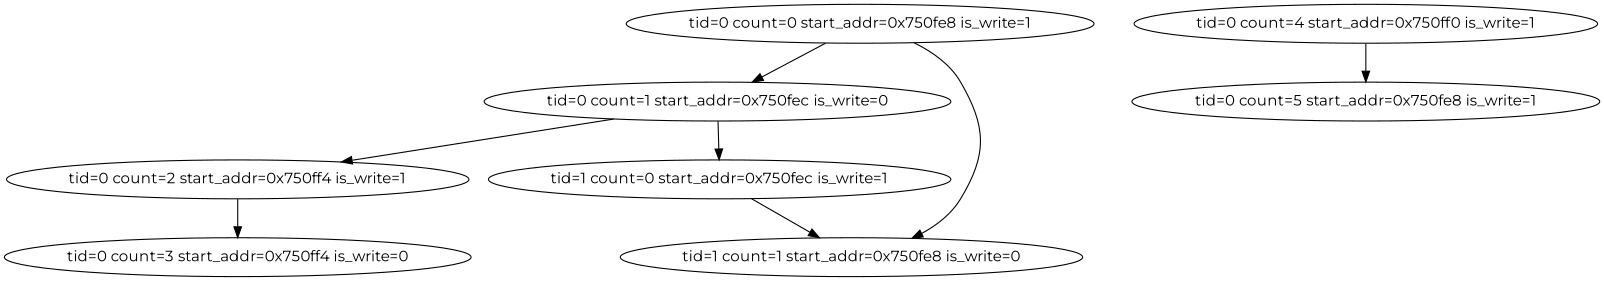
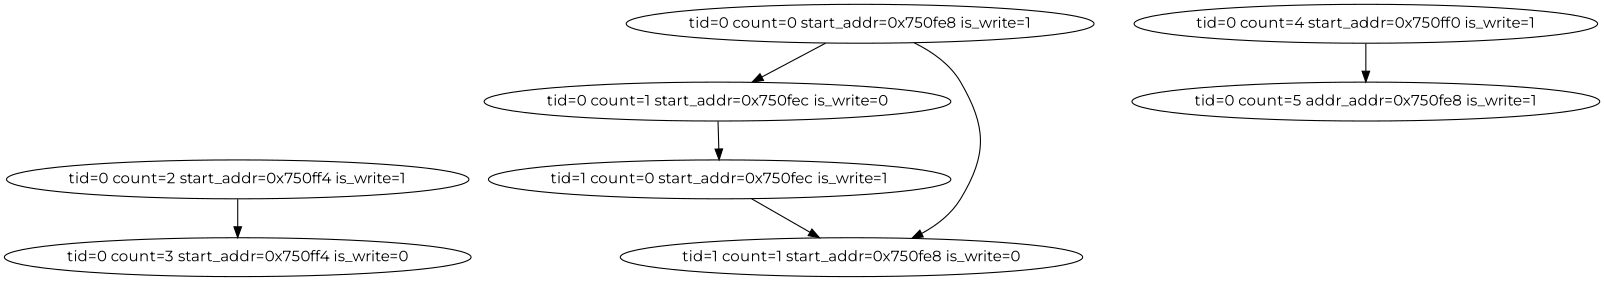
node "tid=0 count=5 start_addr=0x750fe8 is_write=1": label "tid=0 count=5 start_addr=0x750fe8 is_write=1" -> "tid=0 count=5 addr_addr=0x750fe8 is_write=1"
edge "tid=0 count=1 start_addr=0x750fec is_write=0" -> "tid=0 count=2 start_addr=0x750ff4 is_write=1": removed
